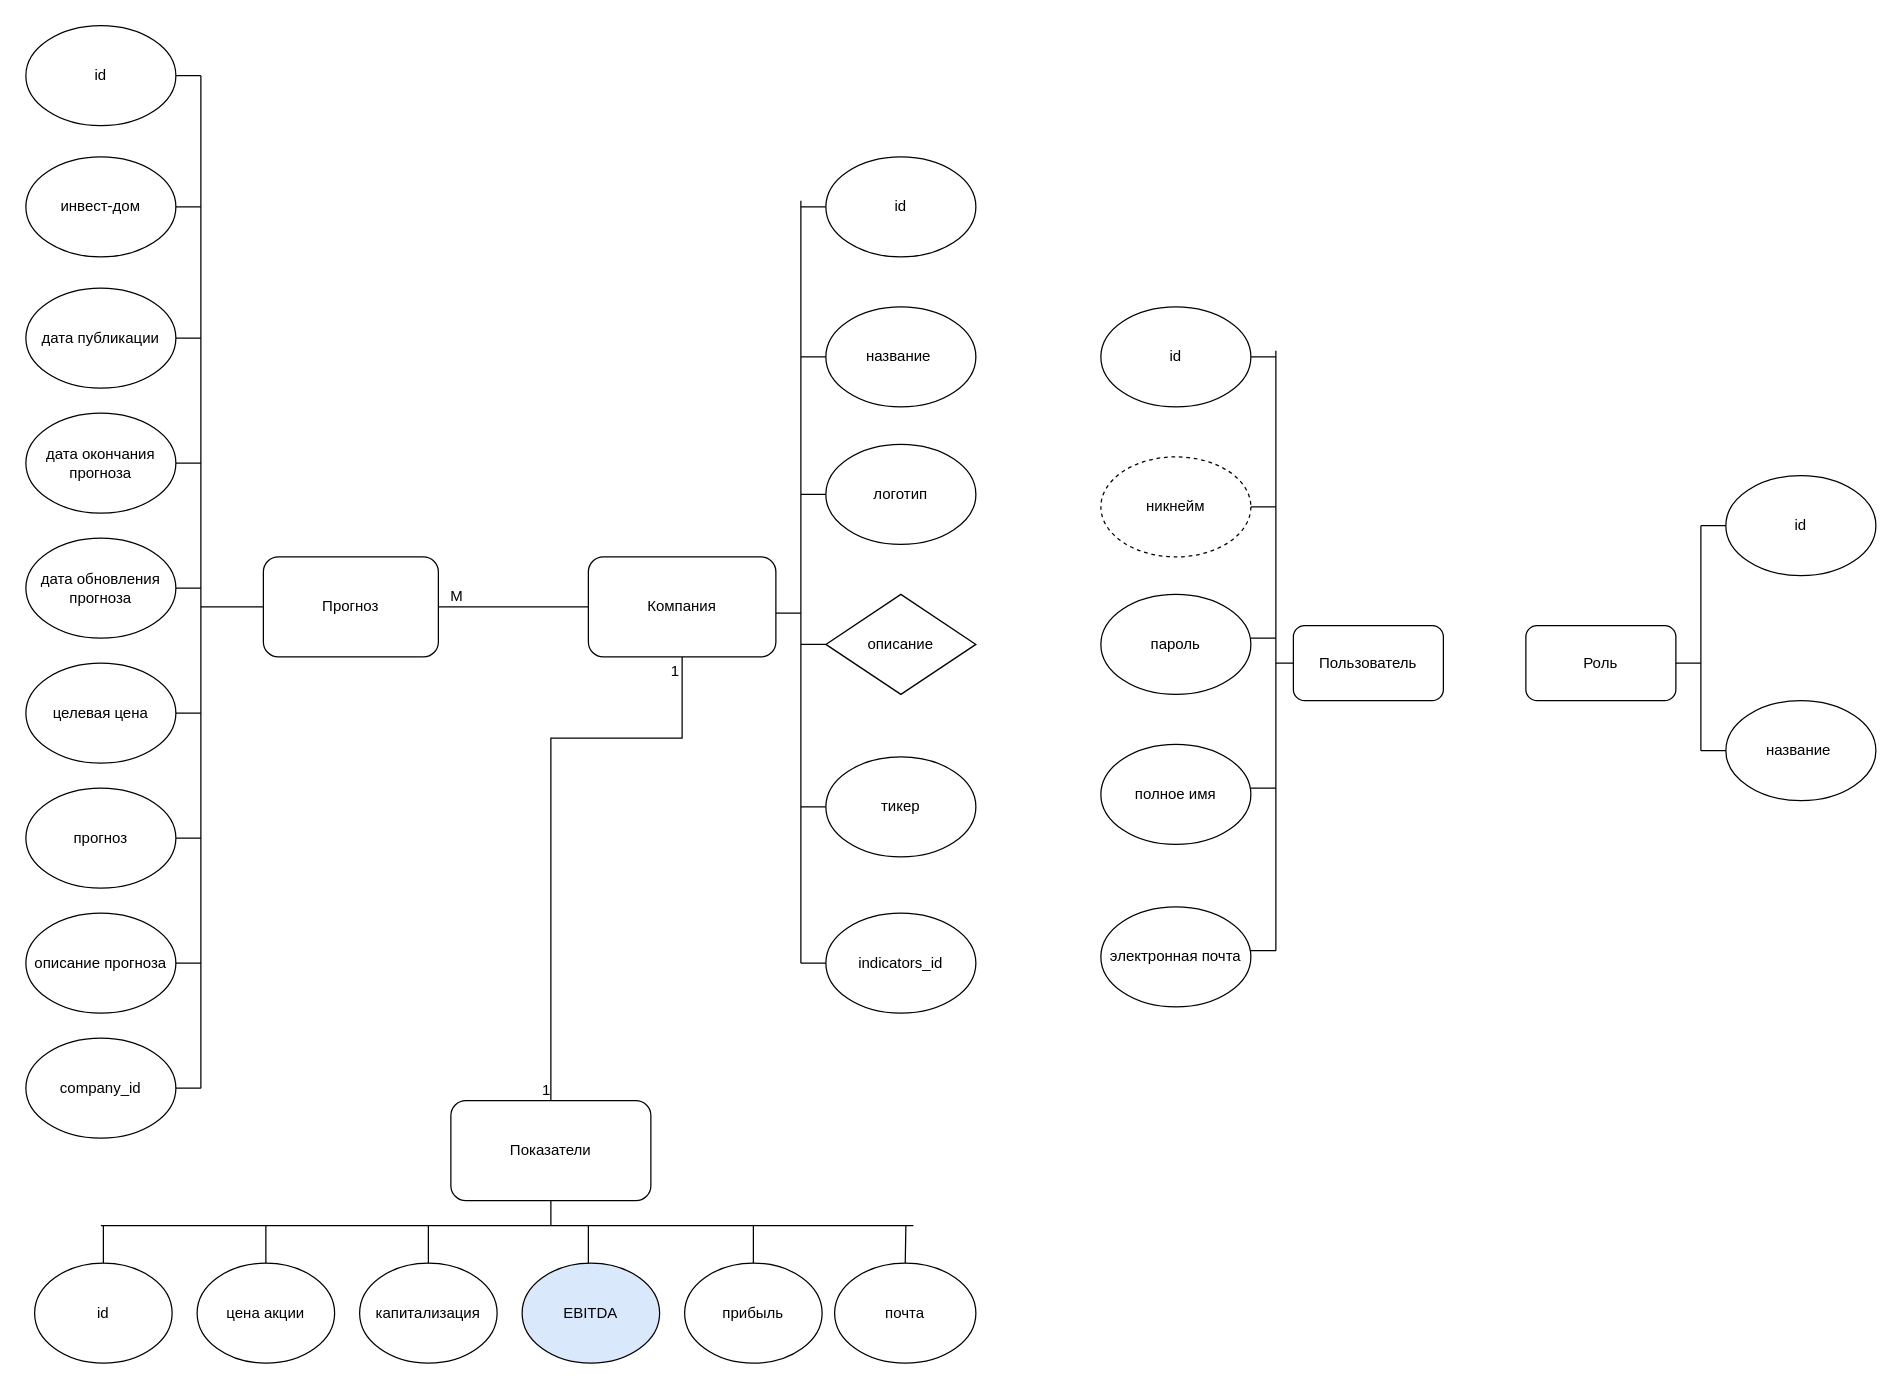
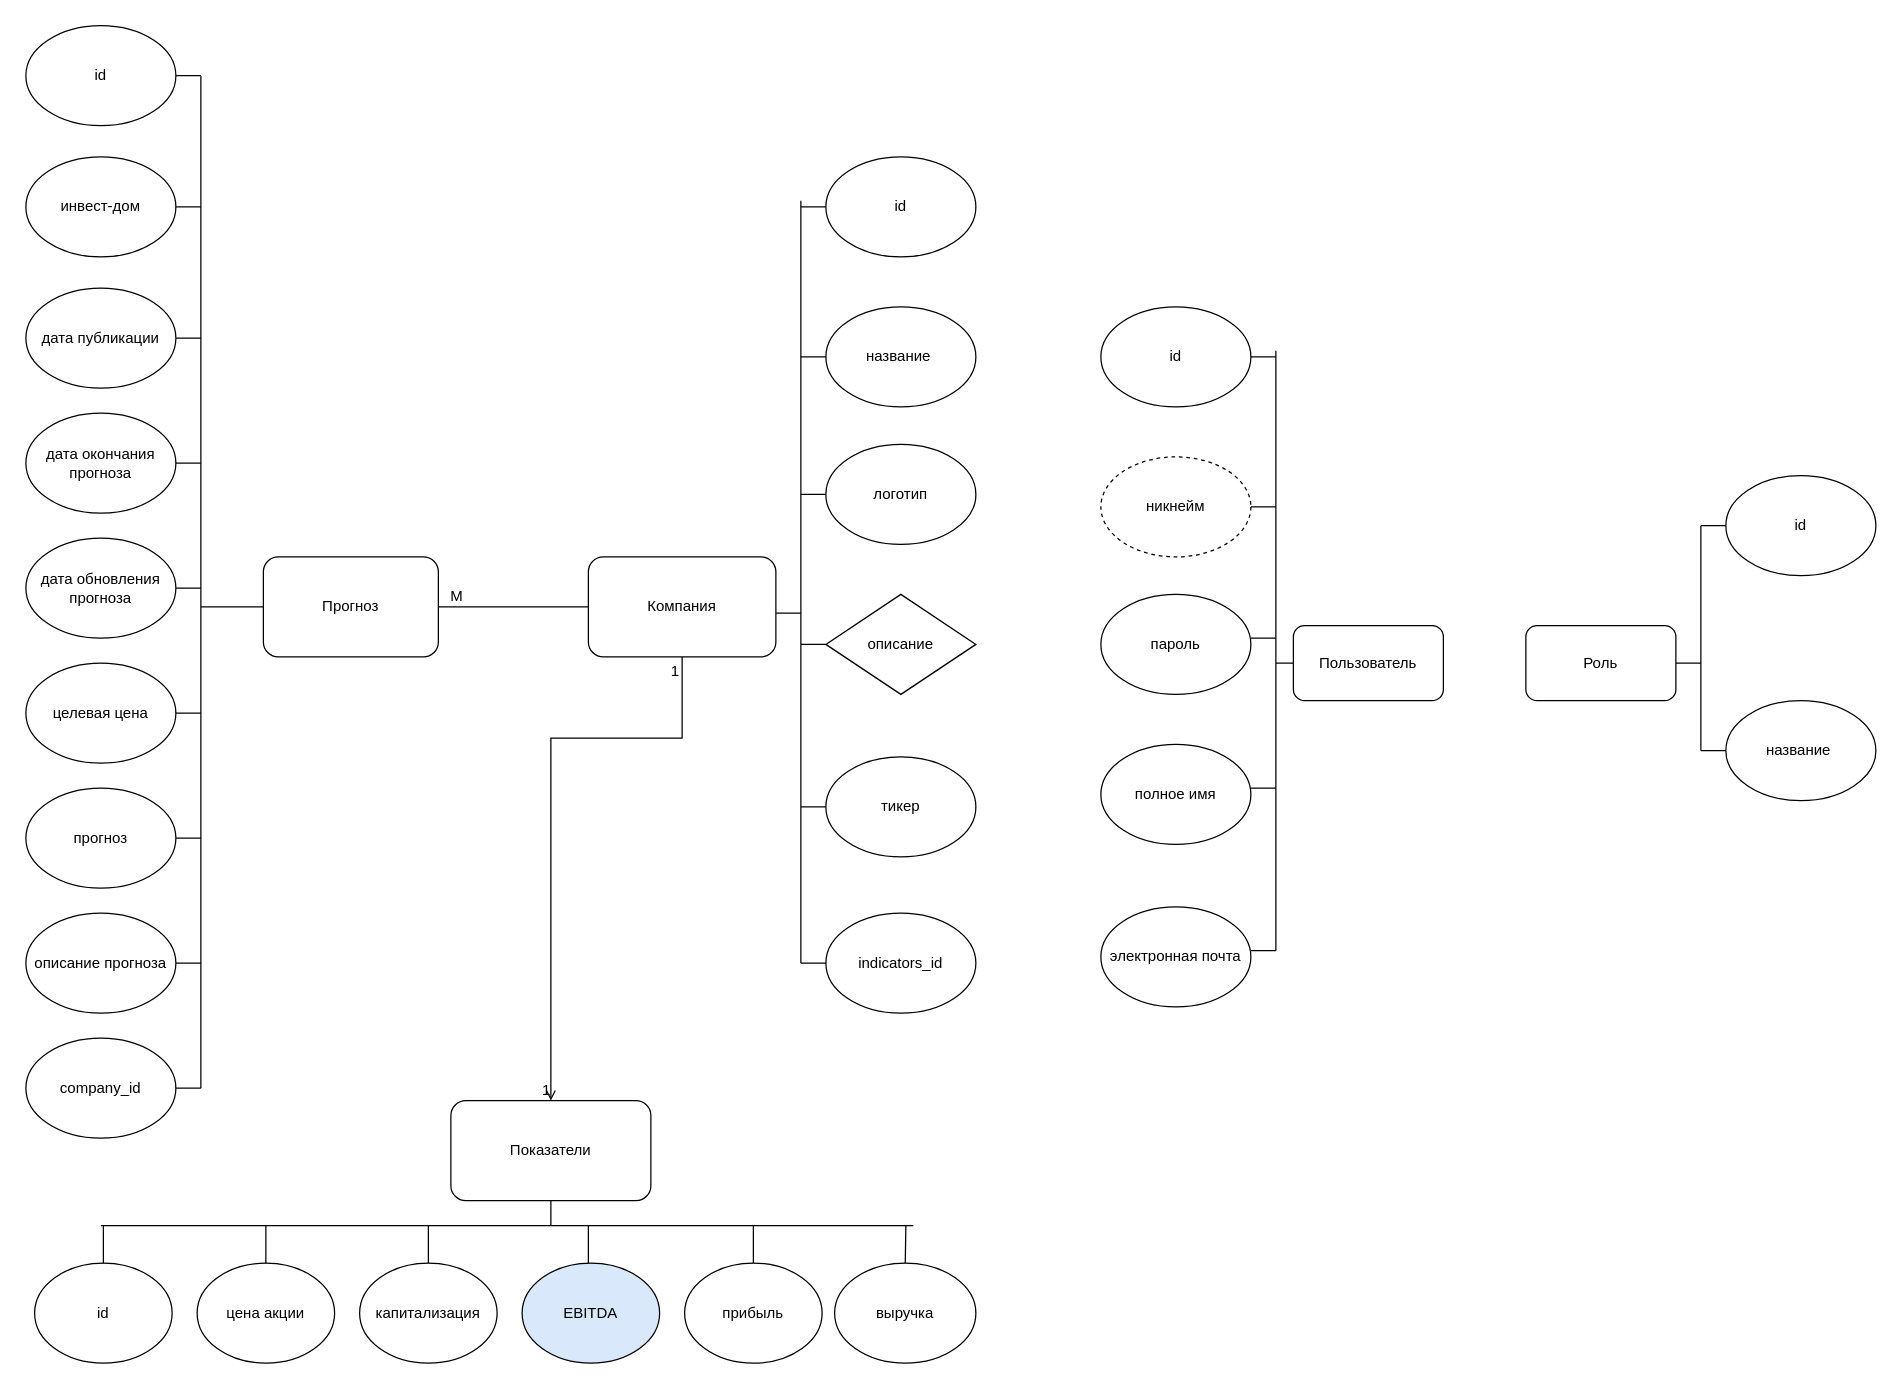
edge "Компания" -- "Показатели": arrowhead none -> open
node "почта": label "почта" -> "выручка"
